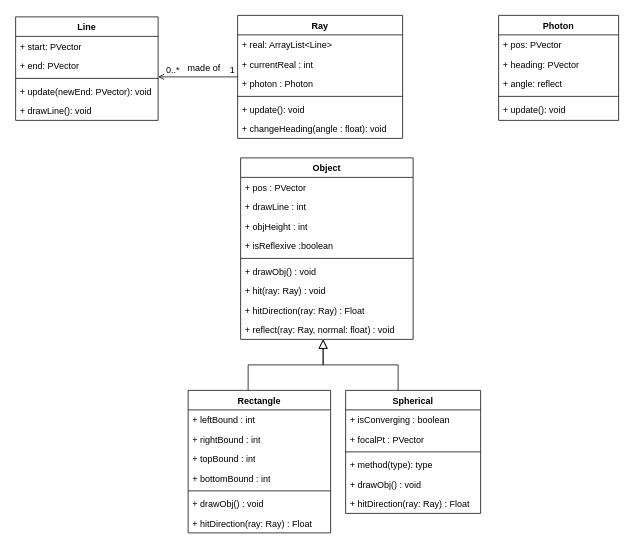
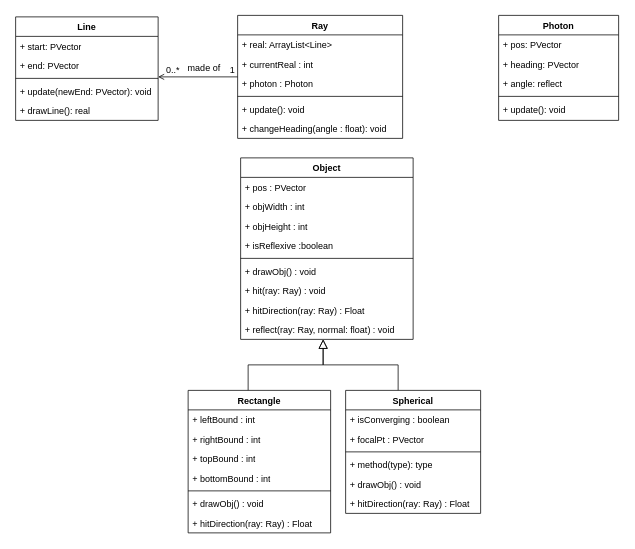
node "+ drawLine(): void": label "+ drawLine(): void" -> "+ drawLine(): real"
node "+ drawLine : int": label "+ drawLine : int" -> "+ objWidth : int"
